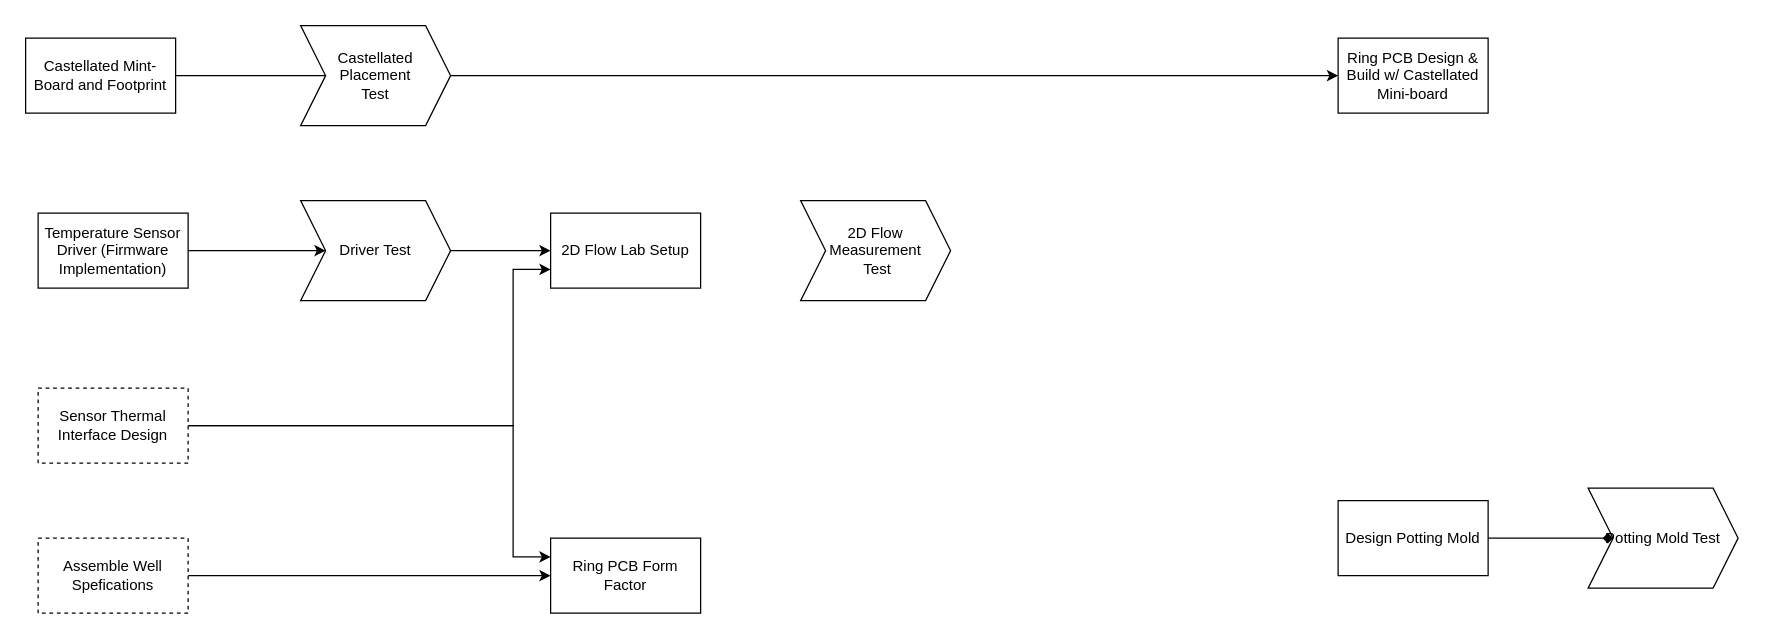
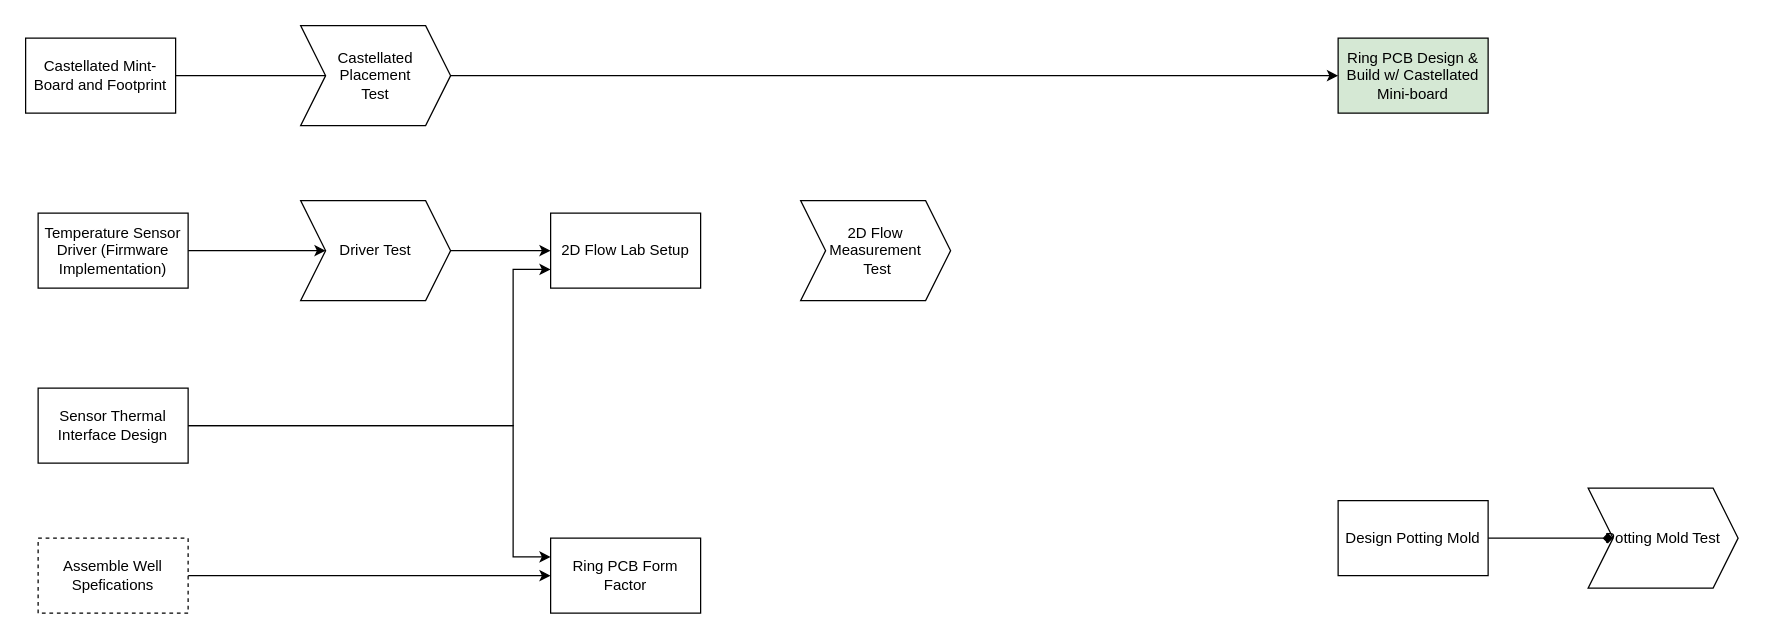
node "Ring PCB Design & Build w/ Castellated Mini-board": fillcolor #ffffff -> #d5e8d4
node "Sensor Thermal Interface Design": style dashed -> solid
